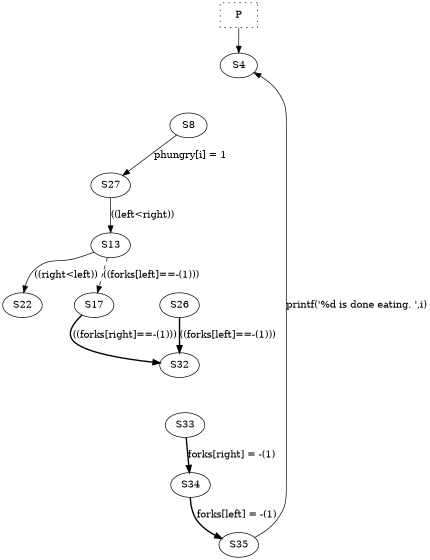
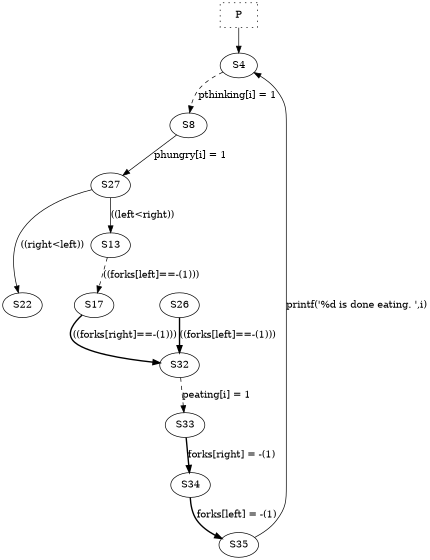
edge "S4" -> "S8": added, label "pthinking[i] = 1"
edge "S13" -> "S22": now "S27" -> "S22"
edge "S32" -> "S33": added, label "peating[i] = 1"
